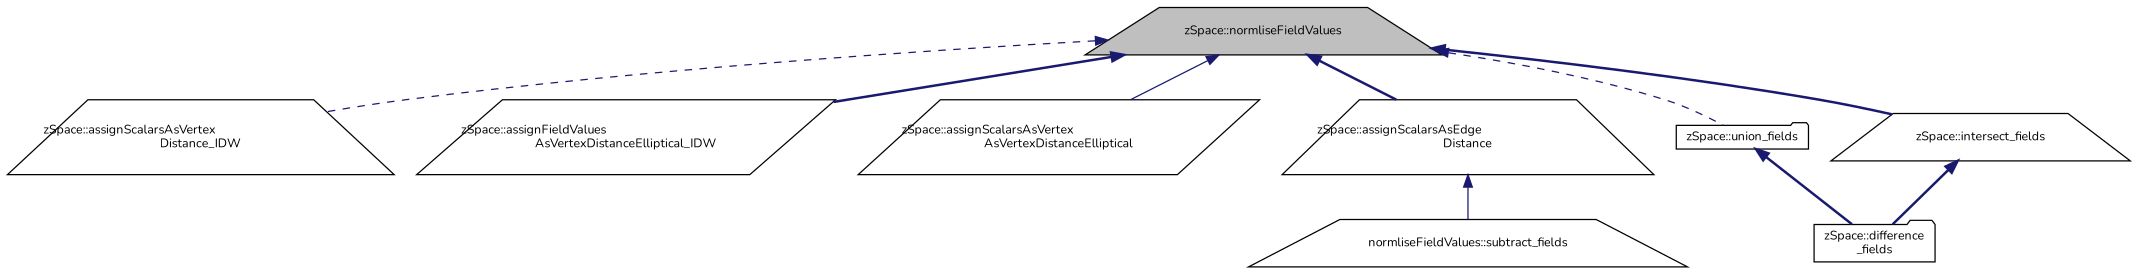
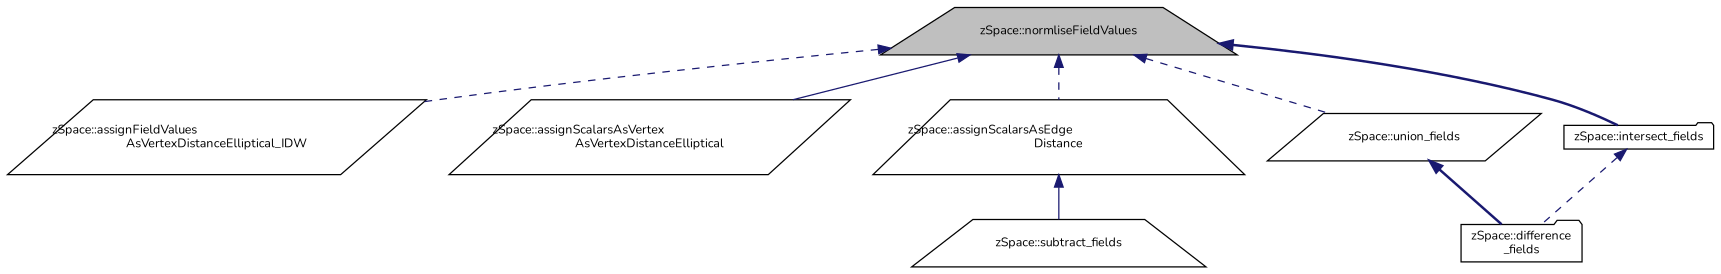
edge "zSpace::assignFieldValues AsVertexDistanceElliptical_IDW" -> "zSpace::normliseFieldValues": style bold -> dashed
edge "zSpace::assignScalarsAsEdge Distance" -> "zSpace::normliseFieldValues": style bold -> dashed
node "zSpace::assignScalarsAsVertex Distance_IDW": removed
node "zSpace::union_fields": shape folder -> parallelogram
node "zSpace::intersect_fields": shape trapezium -> folder
edge "zSpace::difference _fields" -> "zSpace::intersect_fields": style bold -> dashed
node "normliseFieldValues::subtract_fields": label "normliseFieldValues::subtract_fields" -> "zSpace::subtract_fields"
